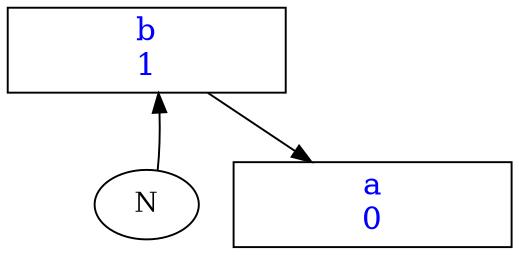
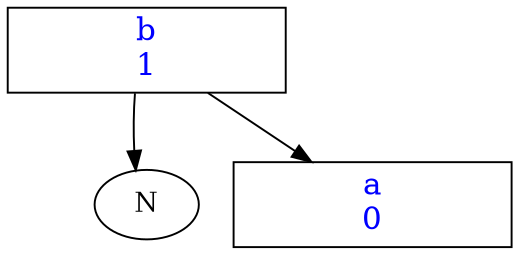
edge "N" -> "b 1": reversed
